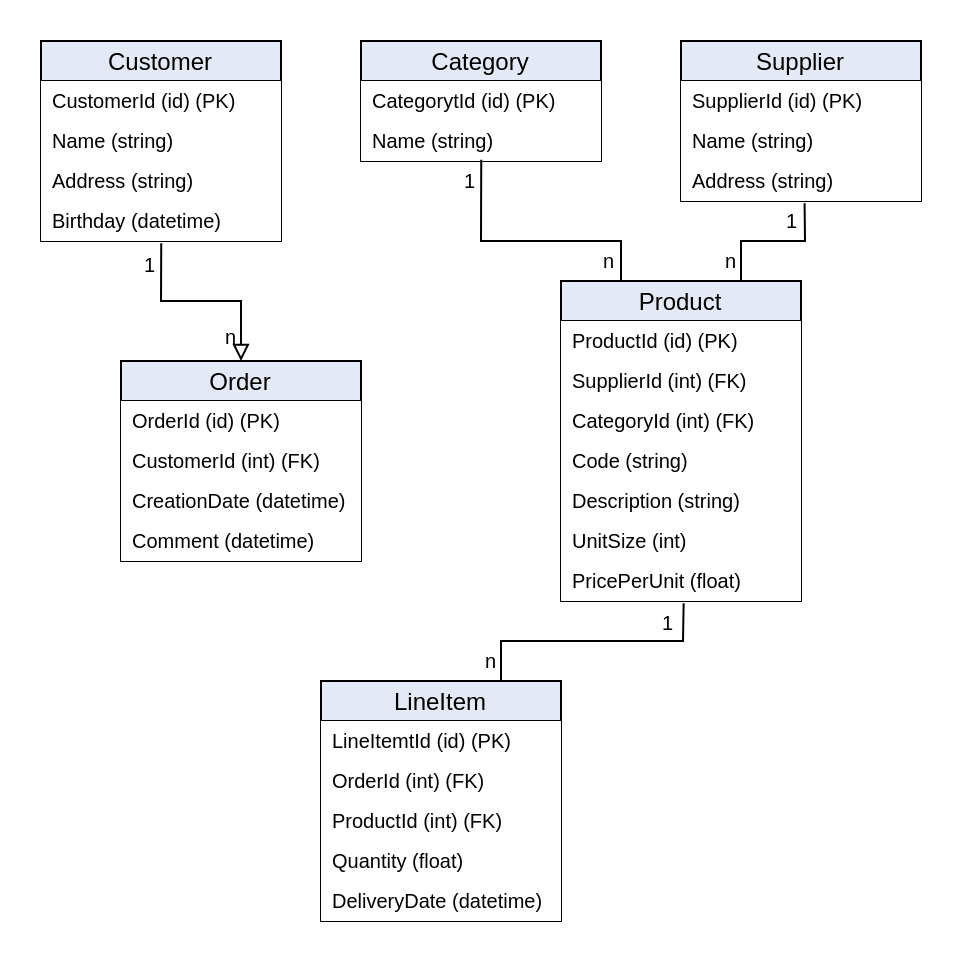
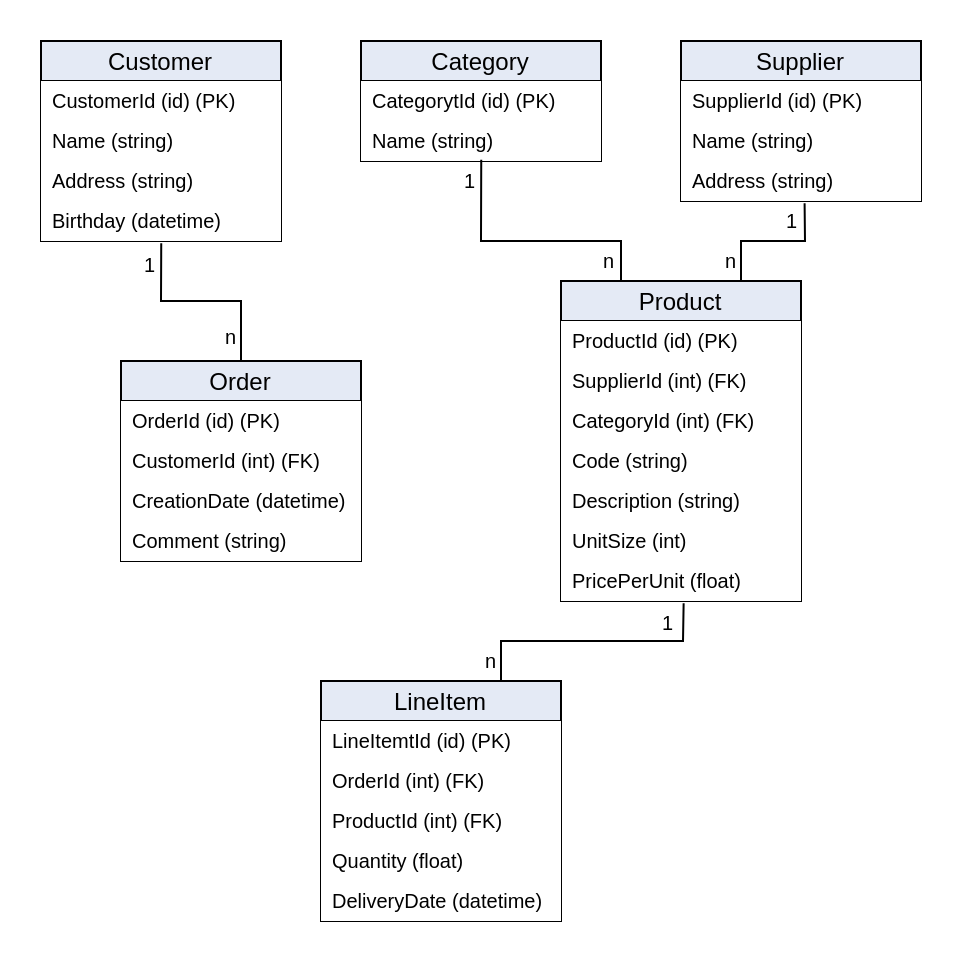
edge "Birthday (datetime)" -> "Order": arrowhead block -> none
node "Comment (datetime)": label "Comment (datetime)" -> "Comment (string)"
